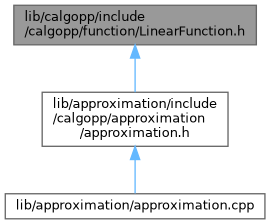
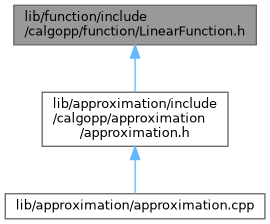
node "lib/calgopp/include /calgopp/function/LinearFunction.h": label "lib/calgopp/include /calgopp/function/LinearFunction.h" -> "lib/function/include /calgopp/function/LinearFunction.h"
